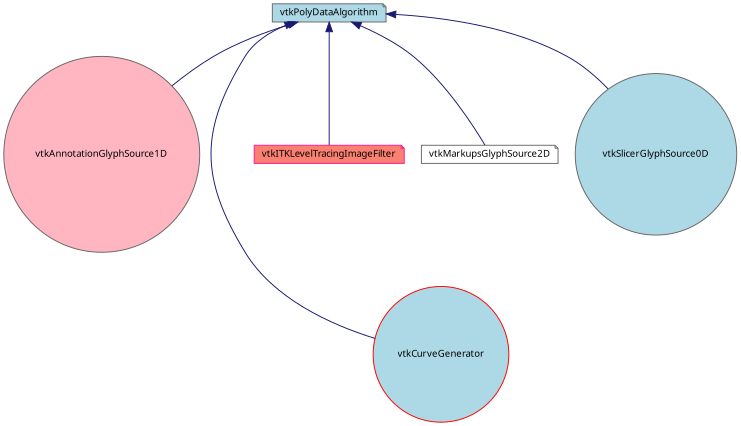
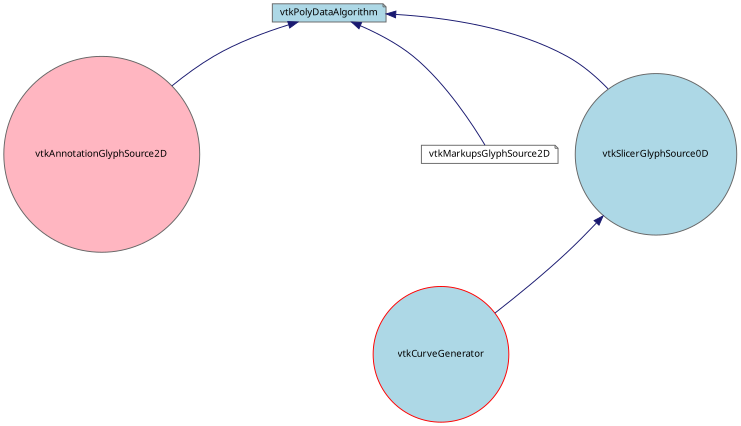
node "vtkAnnotationGlyphSource1D": label "vtkAnnotationGlyphSource1D" -> "vtkAnnotationGlyphSource2D"
node "vtkITKLevelTracingImageFilter": removed
edge "vtkCurveGenerator" -> "vtkPolyDataAlgorithm": now "vtkCurveGenerator" -> "vtkSlicerGlyphSource0D"
